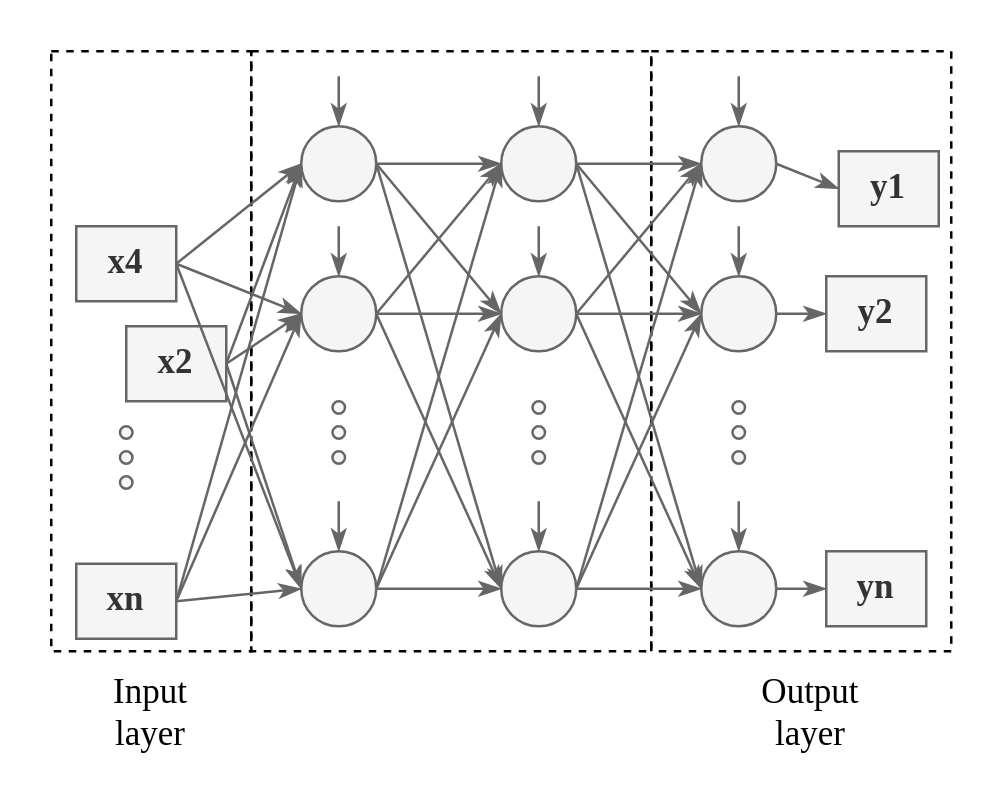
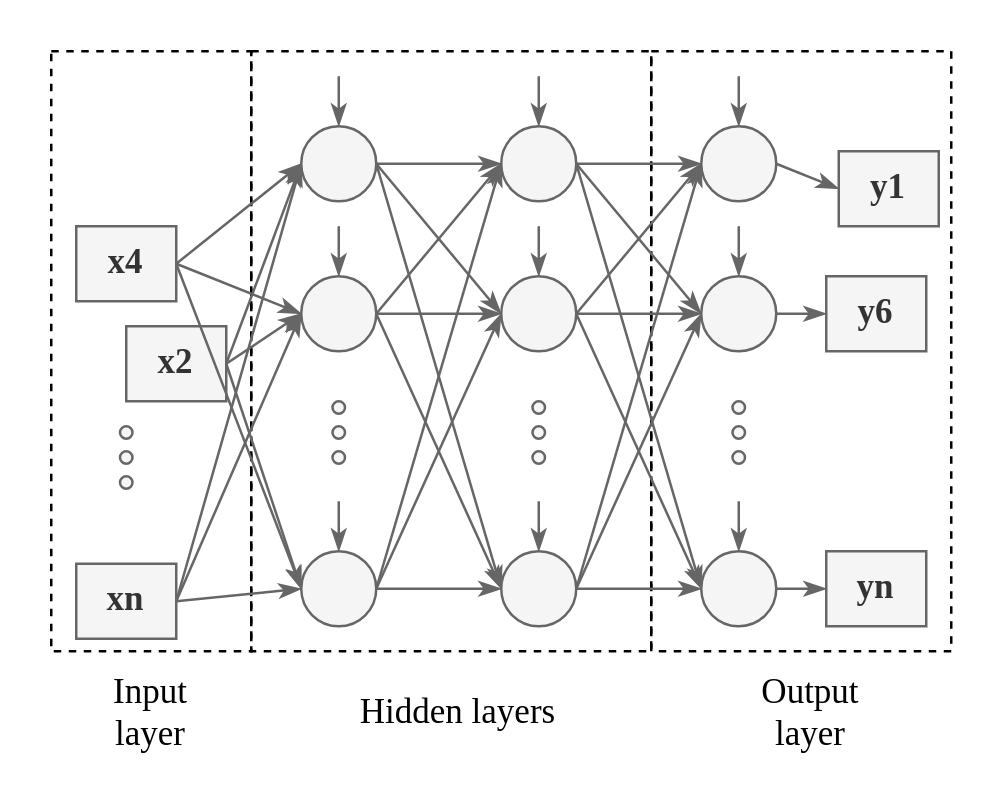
node "y2": label "y2" -> "y6"
node "Hidden layers": added
